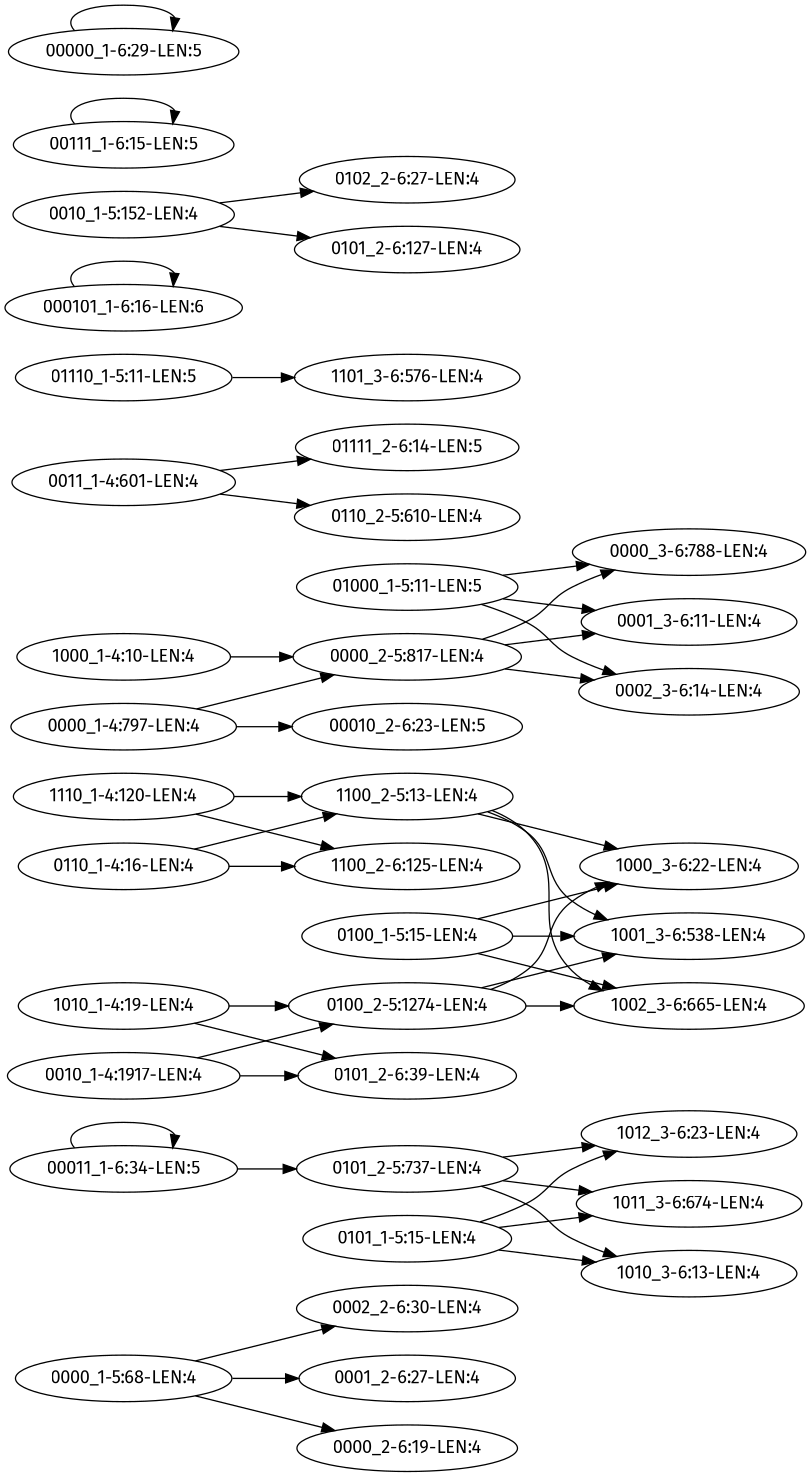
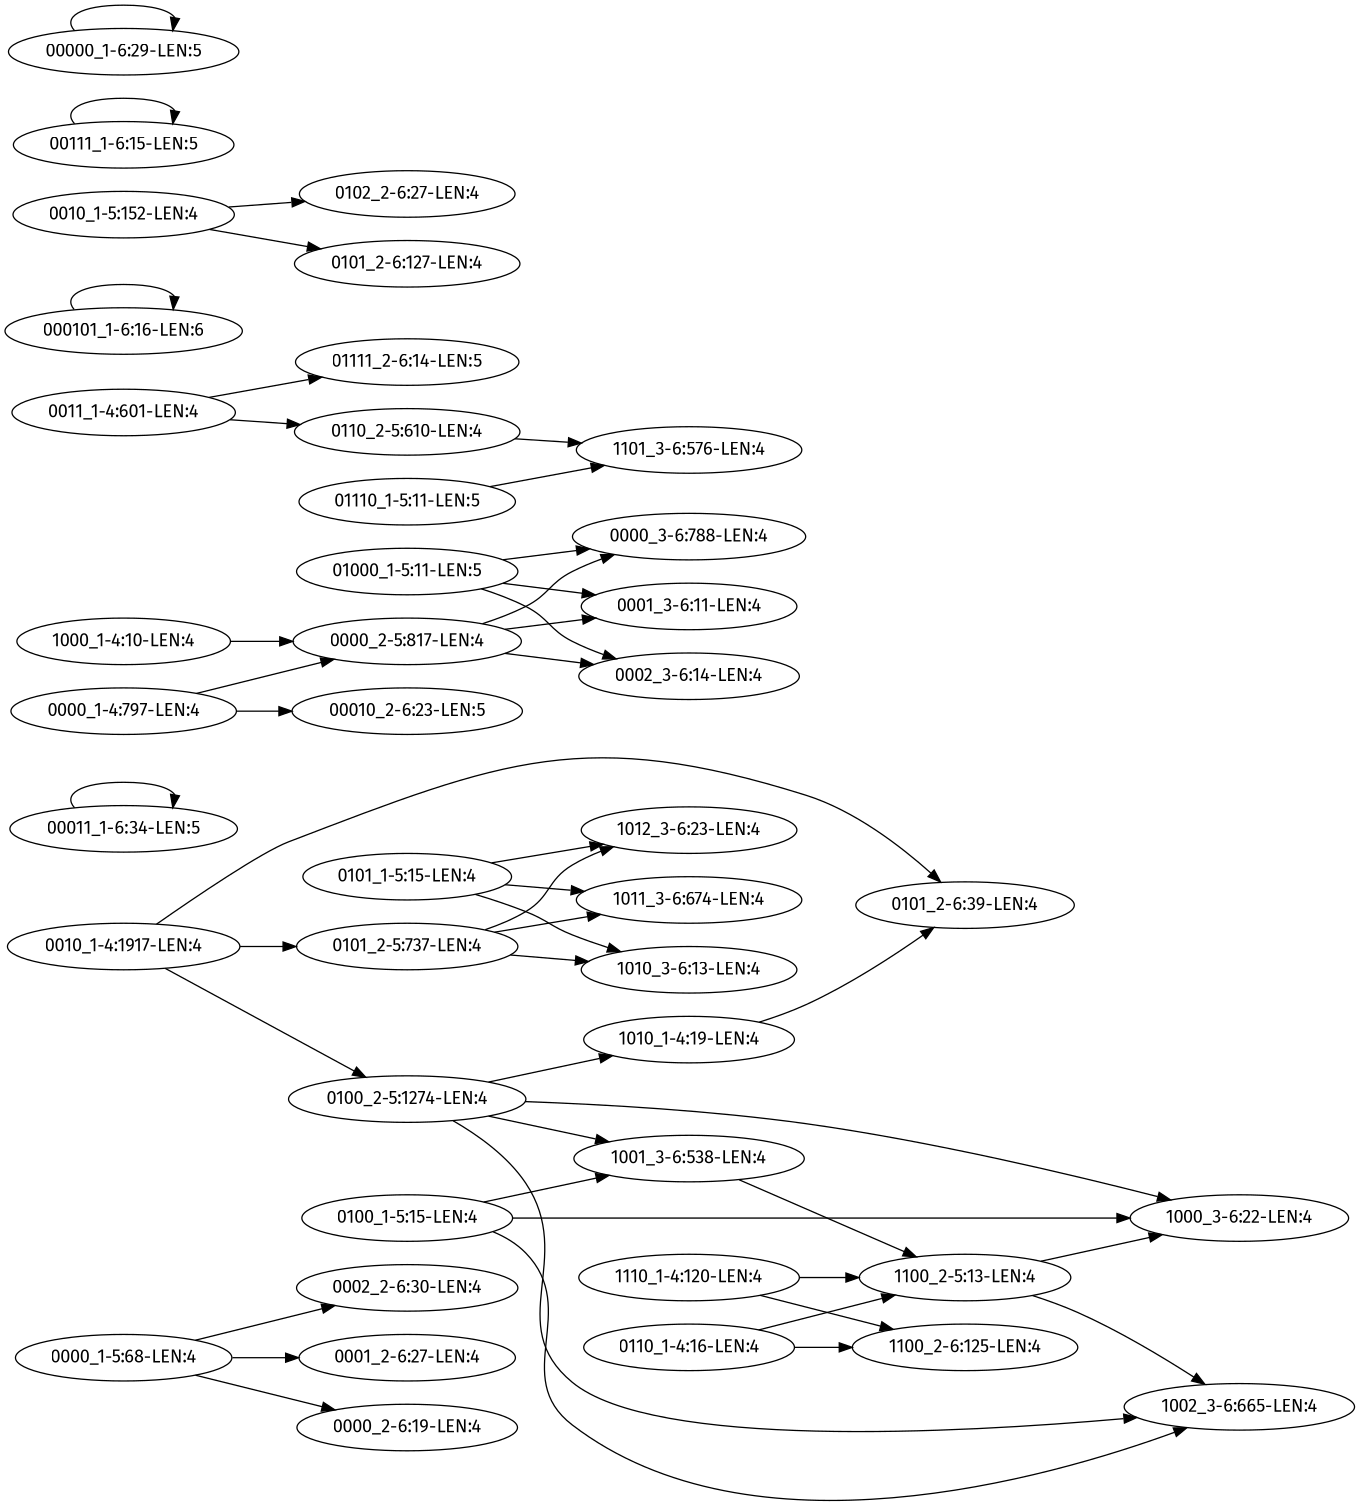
edge "0110_2-5:610-LEN:4" -> "1101_3-6:576-LEN:4": added
edge "1100_2-5:13-LEN:4" -> "1001_3-6:538-LEN:4": reversed
edge "1010_1-4:19-LEN:4" -> "0100_2-5:1274-LEN:4": reversed
edge "00011_1-6:34-LEN:5" -> "0101_2-5:737-LEN:4": now "0010_1-4:1917-LEN:4" -> "0101_2-5:737-LEN:4"
